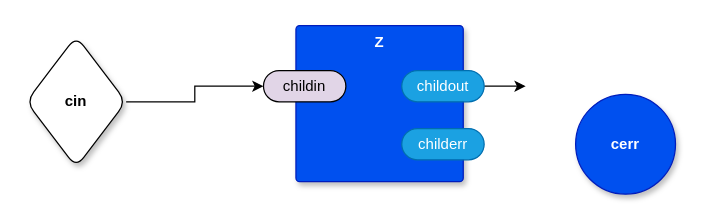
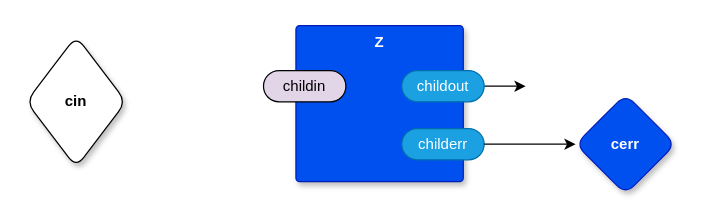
edge "cin" -> "childin": removed
edge "childerr" -> "cerr": added
node "cerr": shape ellipse -> diamond
